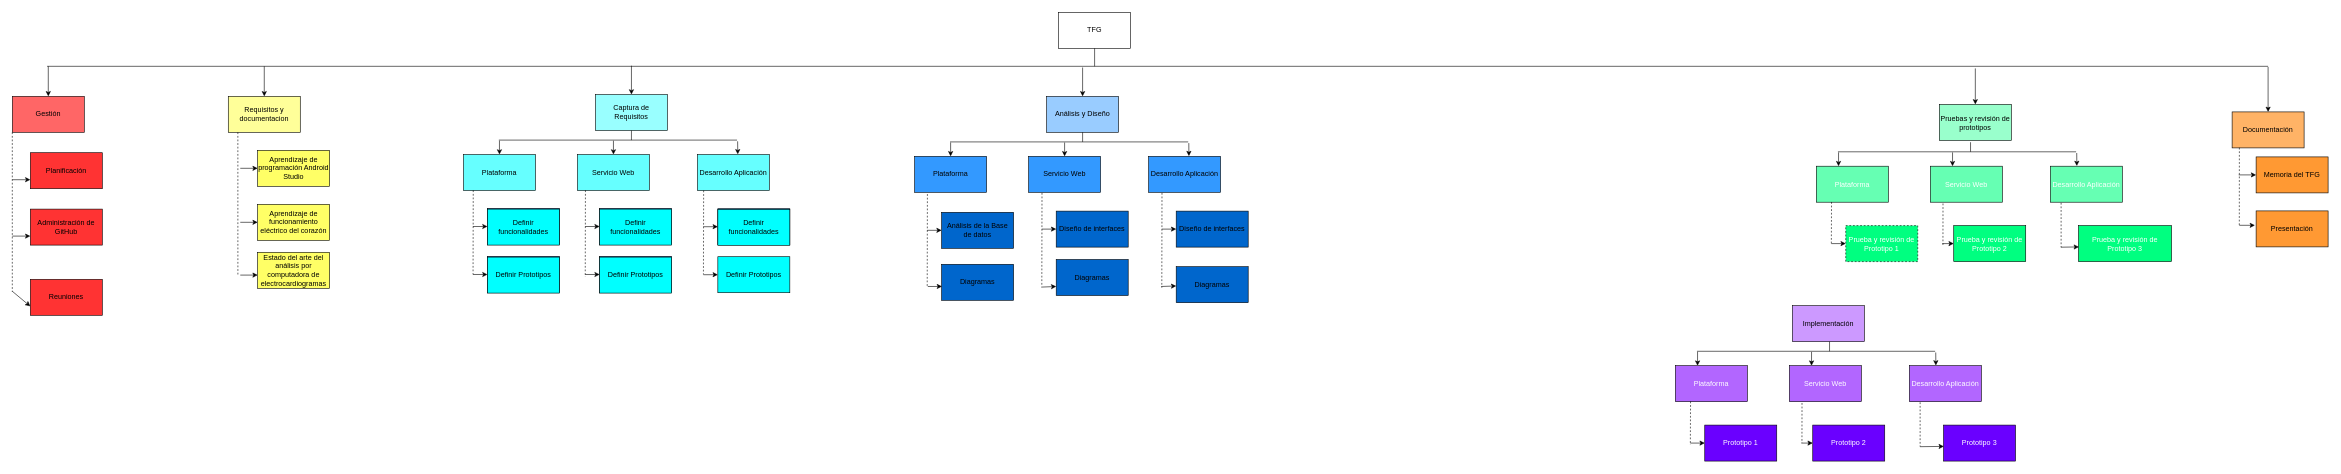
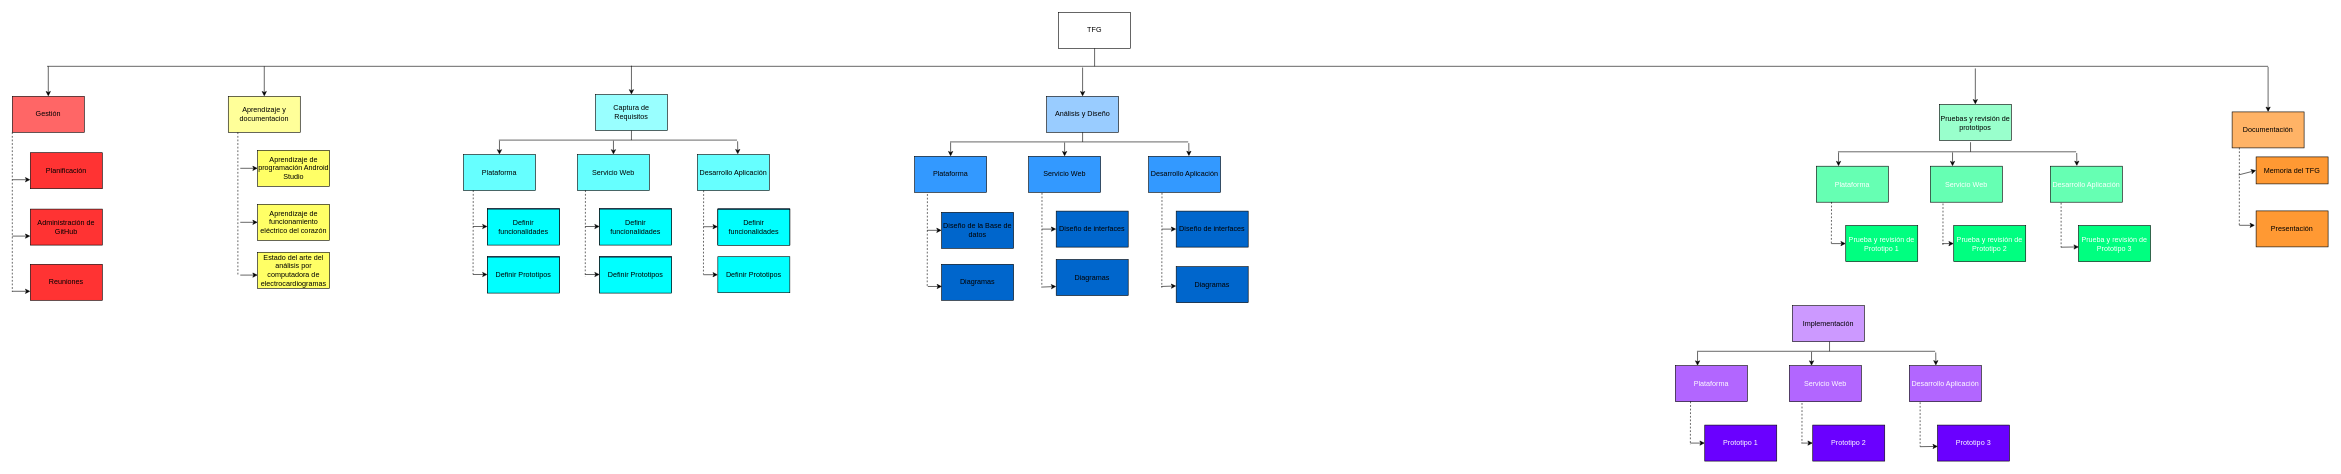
node "Requisitos y documentacion": label "Requisitos y documentacion" -> "Aprendizaje y documentacion"
node "Memoria del TFG": size 72x36 -> 72x27
node "Análisis de la Base de datos": label "Análisis de la Base de datos" -> "Diseño de la Base de datos"
node "Prueba y revisión de Prototipo 1": style dashed -> solid
node "Prueba y revisión de Prototipo 3": size 93x36 -> 72x36
node "Reuniones": moved (66, 297) -> (66, 282)
node "Prototipo 3": moved (1980, 443) -> (1974, 443)
